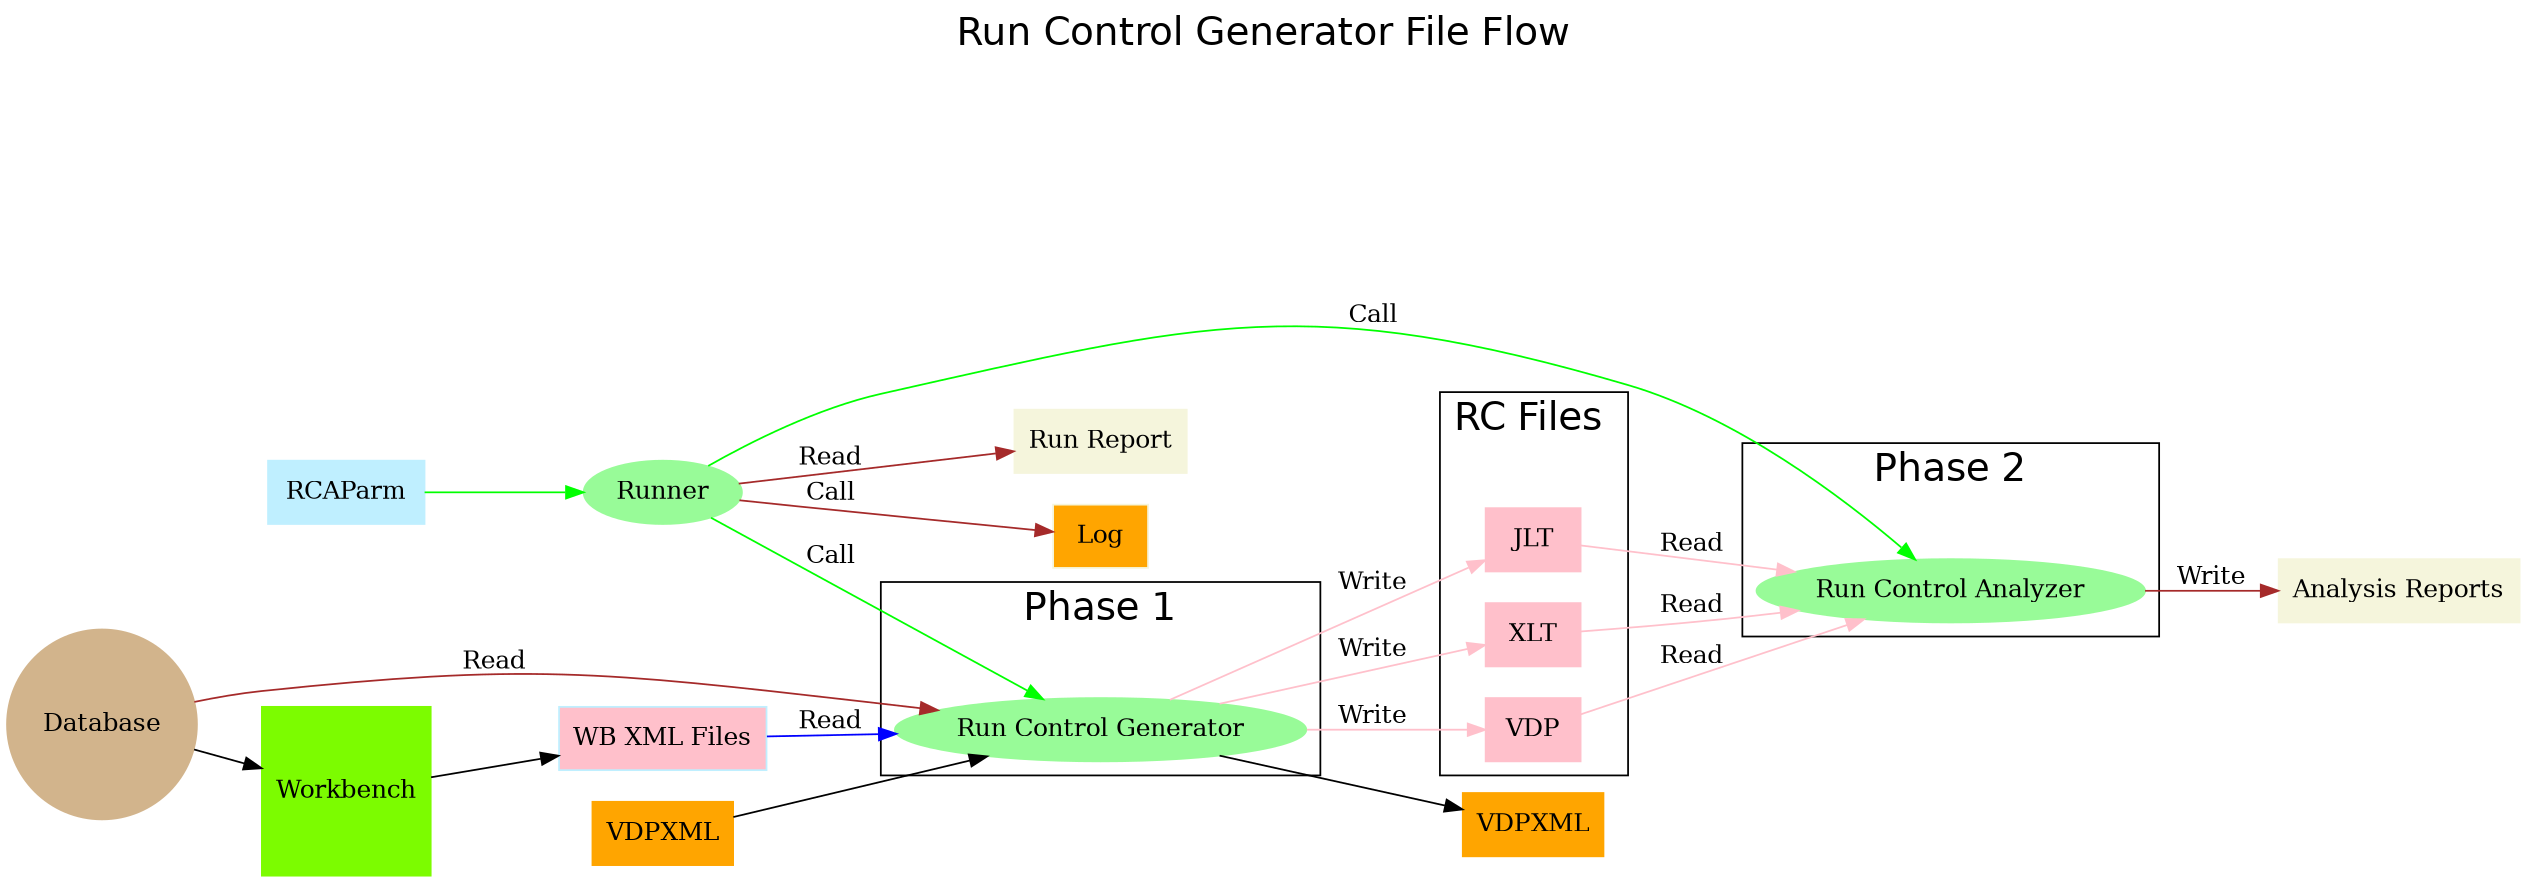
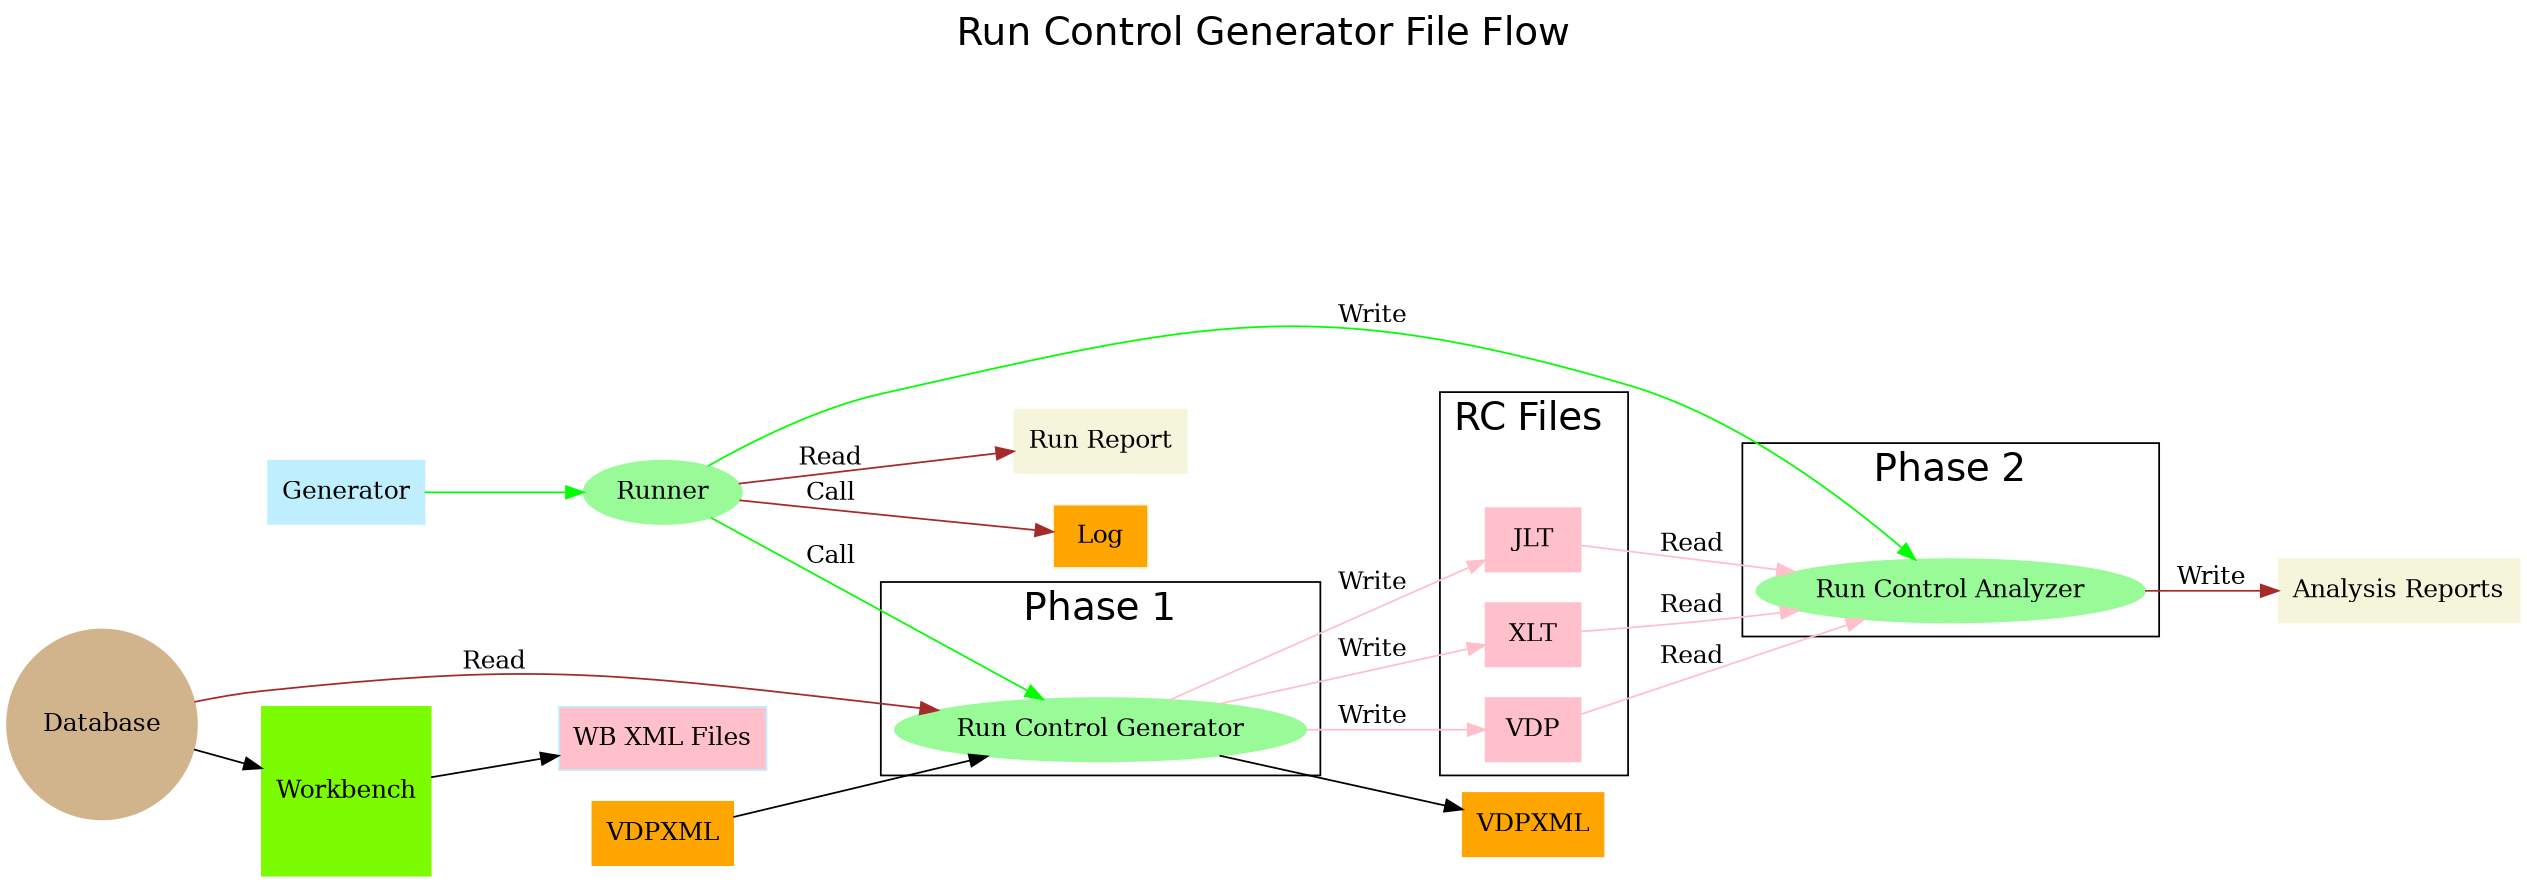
edge "Runner" -> "Run Control Analyzer": label "Call" -> "Write"
node "RCAParm": label "RCAParm" -> "Generator"
edge "WB XML Files" -> "Run Control Generator": removed, label "Read"
